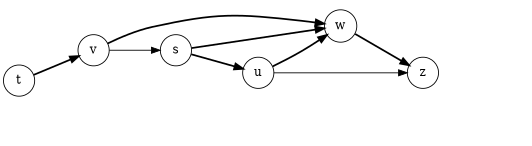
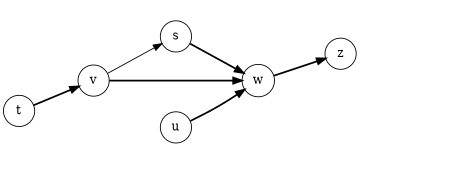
edge "s" -> "u": removed
edge "u" -> "z": removed
